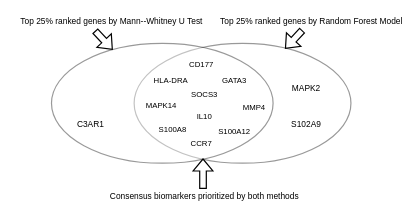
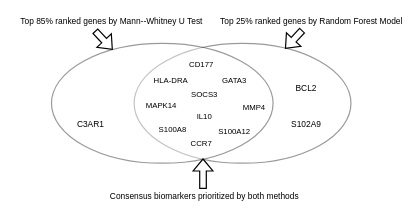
node "Top 25% ranked genes by Mann--Whitney U Test": label "Top 25% ranked genes by Mann--Whitney U Test" -> "Top 85% ranked genes by Mann--Whitney U Test"
node "MAPK2": label "MAPK2" -> "BCL2"
